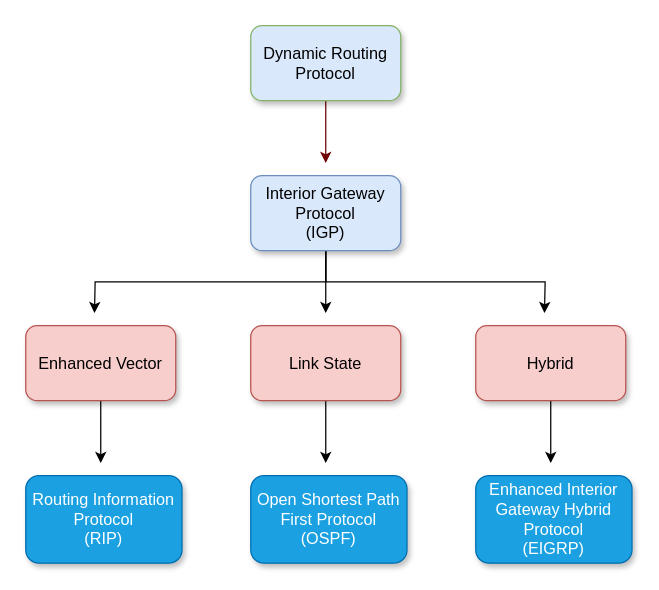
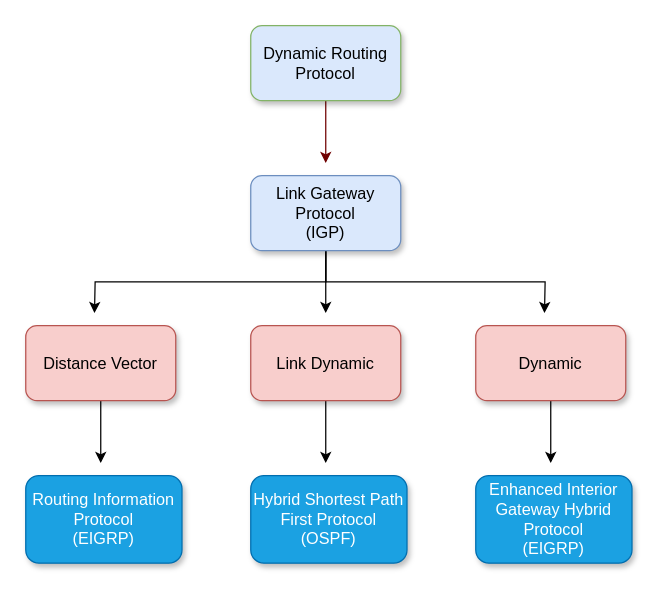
node "Interior GatewayProtocol(IGP)": label "Interior GatewayProtocol(IGP)" -> "Link GatewayProtocol(IGP)"
node "Enhanced Vector": label "Enhanced Vector" -> "Distance Vector"
node "Link State": label "Link State" -> "Link Dynamic"
node "Hybrid": label "Hybrid" -> "Dynamic"
node "Routing InformationProtocol(RIP)": label "Routing InformationProtocol(RIP)" -> "Routing InformationProtocol(EIGRP)"
node "Open Shortest PathFirst Protocol(OSPF)": label "Open Shortest PathFirst Protocol(OSPF)" -> "Hybrid Shortest PathFirst Protocol(OSPF)"
